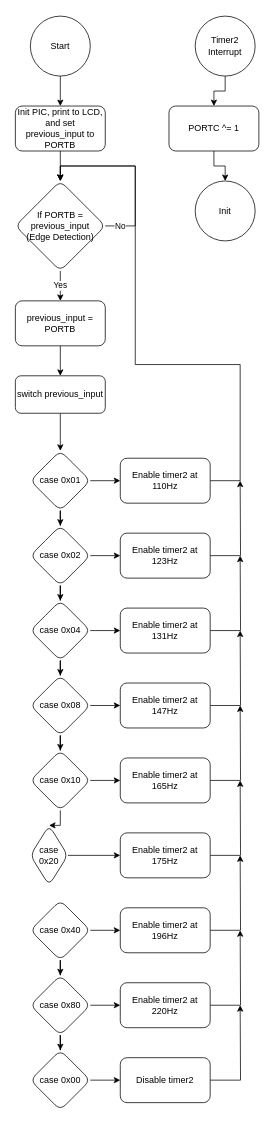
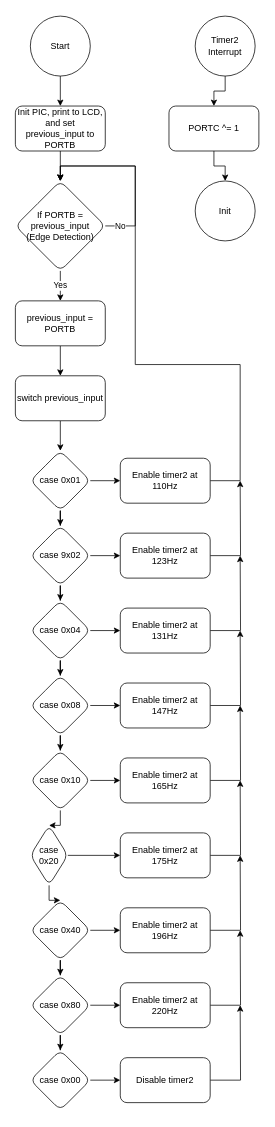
node "switch previous_input": size 90x38 -> 90x45
node "case 0x02": label "case 0x02" -> "case 9x02"
edge "case 0x20" -> "case 0x40": added
